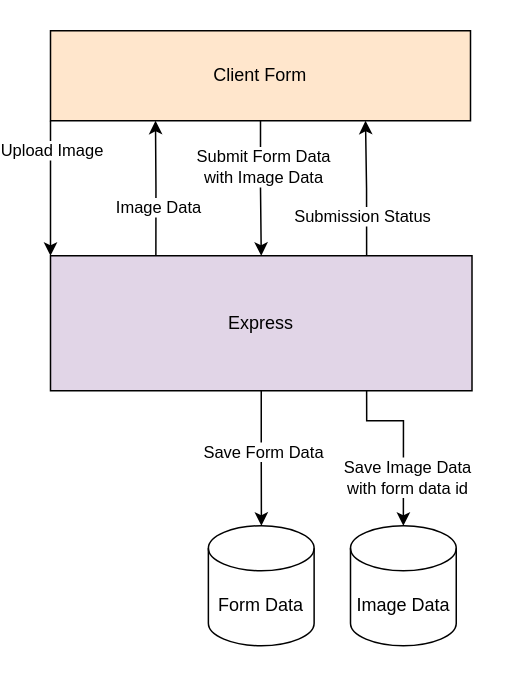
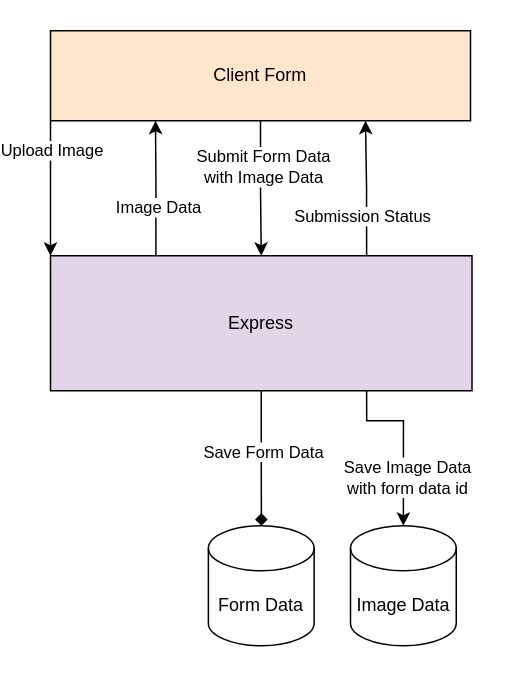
edge "Express" -> "Form Data": arrowhead classic -> diamond
